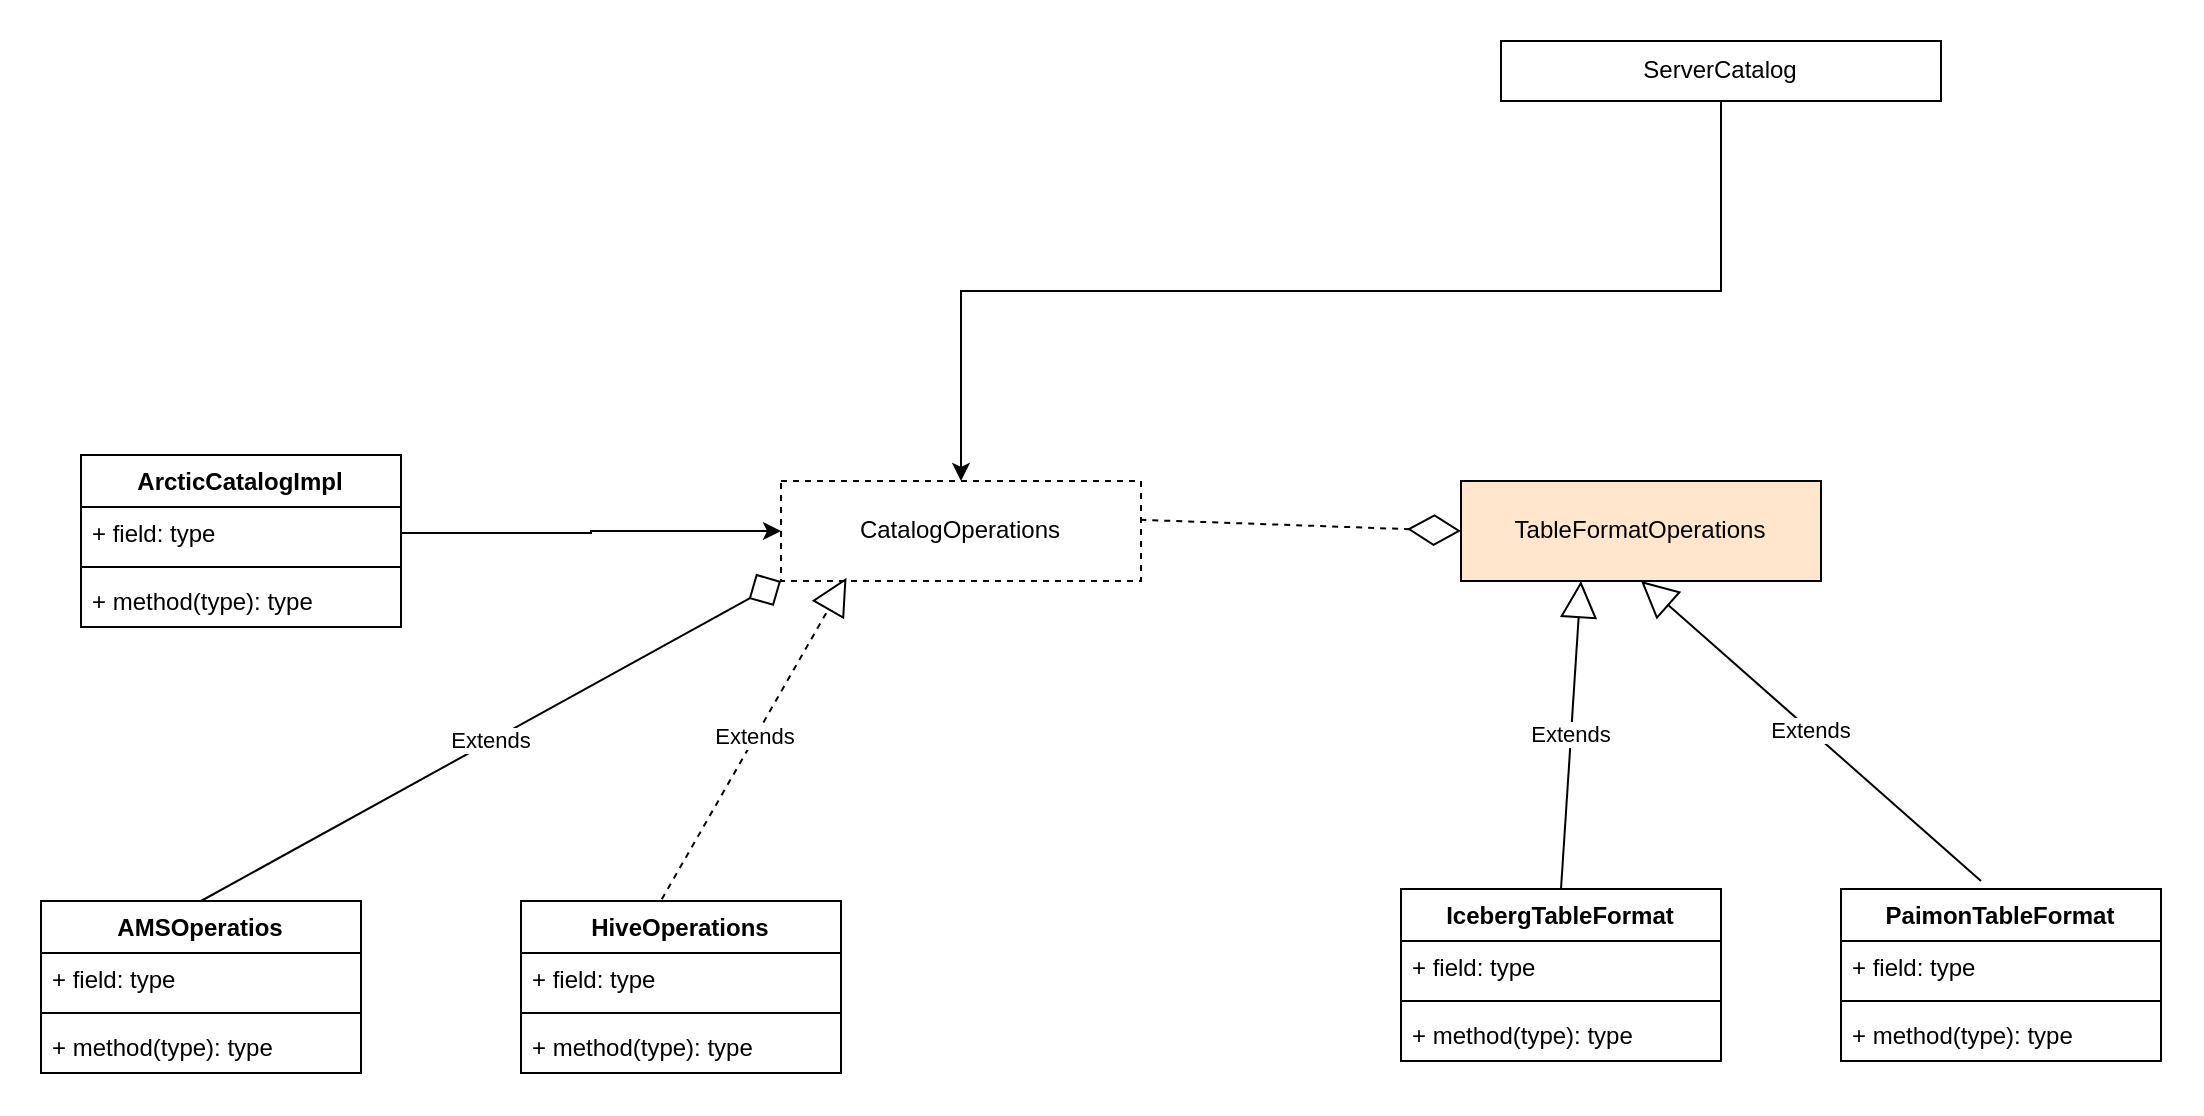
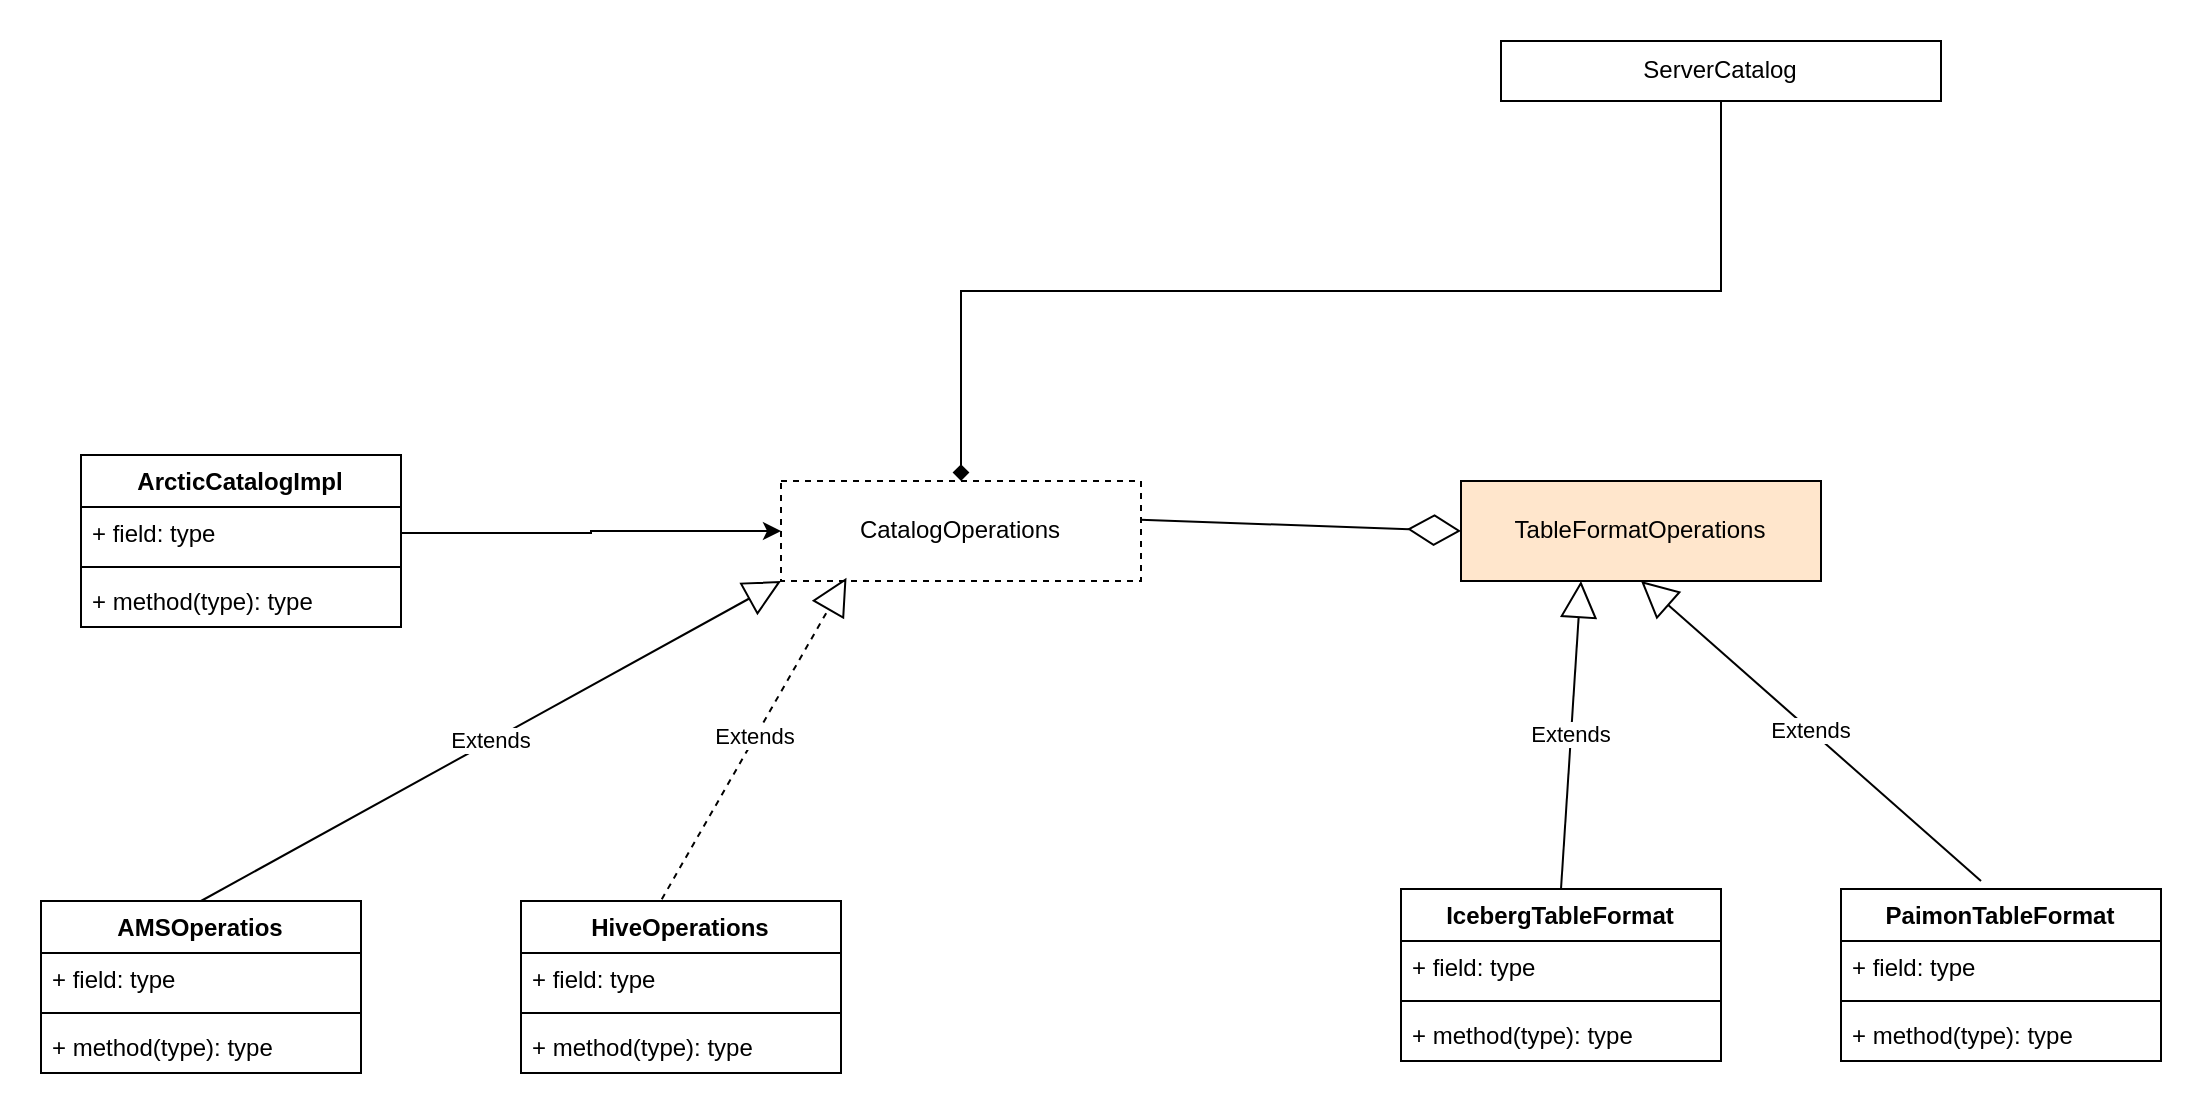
edge "ServerCatalog" -> "CatalogOperations": arrowhead classic -> diamond
edge "CatalogOperations" -> "TableFormatOperations": style dashed -> solid
edge "AMSOperatios" -> "CatalogOperations": arrowhead diamond -> block
